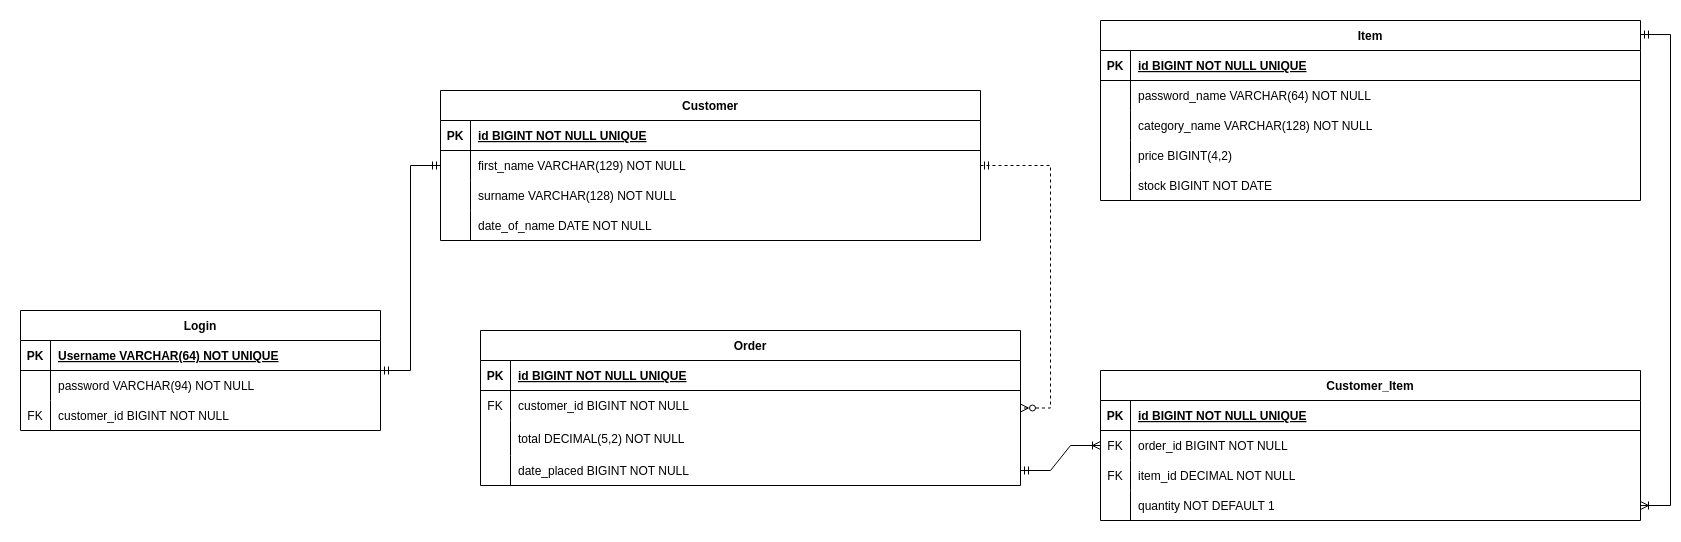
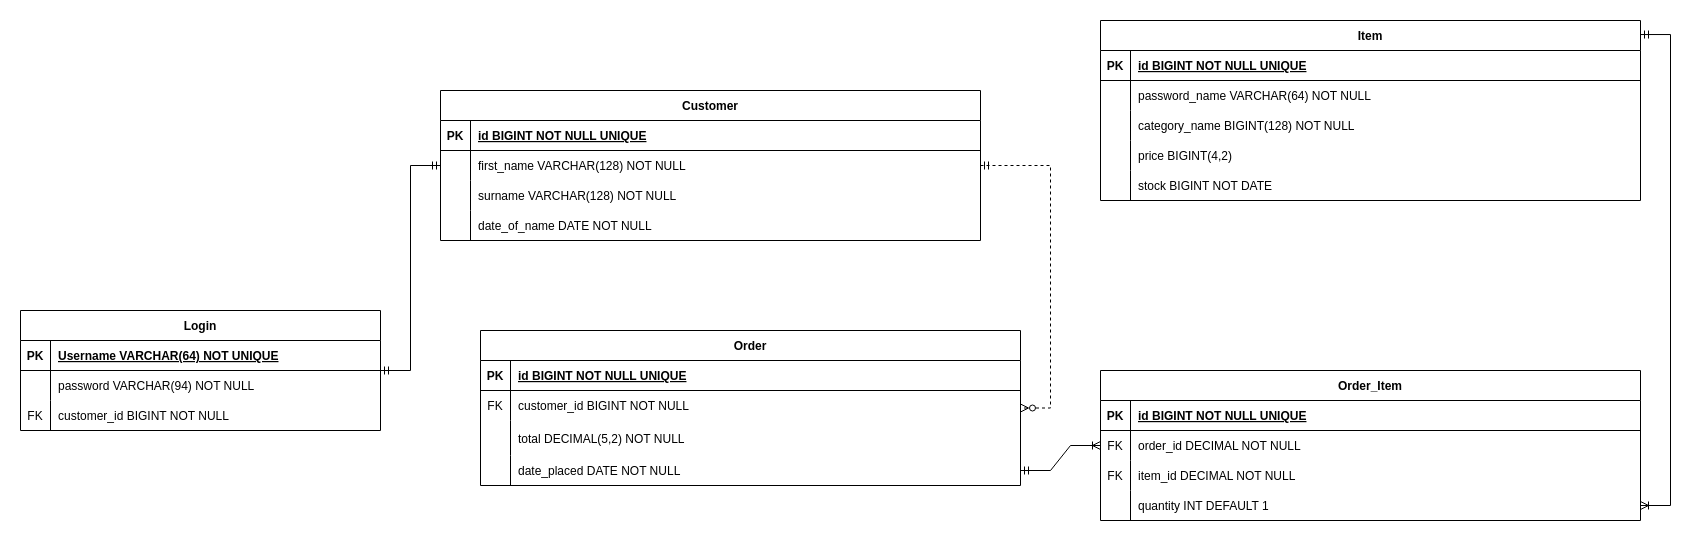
node "category_name VARCHAR(128) NOT NULL": label "category_name VARCHAR(128) NOT NULL" -> "category_name BIGINT(128) NOT NULL"
node "first_name VARCHAR(129) NOT NULL": label "first_name VARCHAR(129) NOT NULL" -> "first_name VARCHAR(128) NOT NULL"
node "Customer_Item": label "Customer_Item" -> "Order_Item"
node "order_id BIGINT NOT NULL": label "order_id BIGINT NOT NULL" -> "order_id DECIMAL NOT NULL"
node "date_placed BIGINT NOT NULL": label "date_placed BIGINT NOT NULL" -> "date_placed DATE NOT NULL"
node "quantity NOT DEFAULT 1": label "quantity NOT DEFAULT 1" -> "quantity INT DEFAULT 1"
